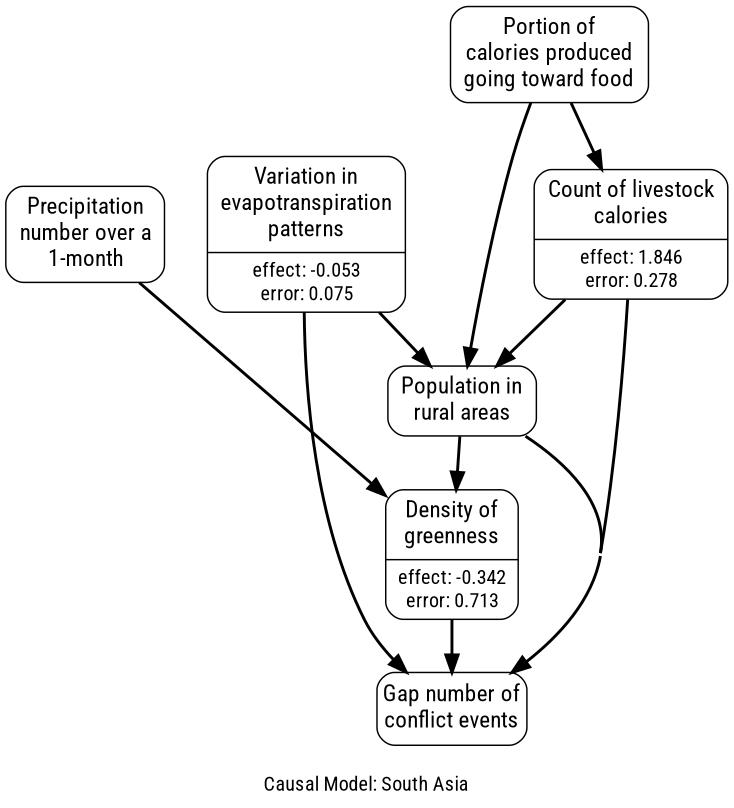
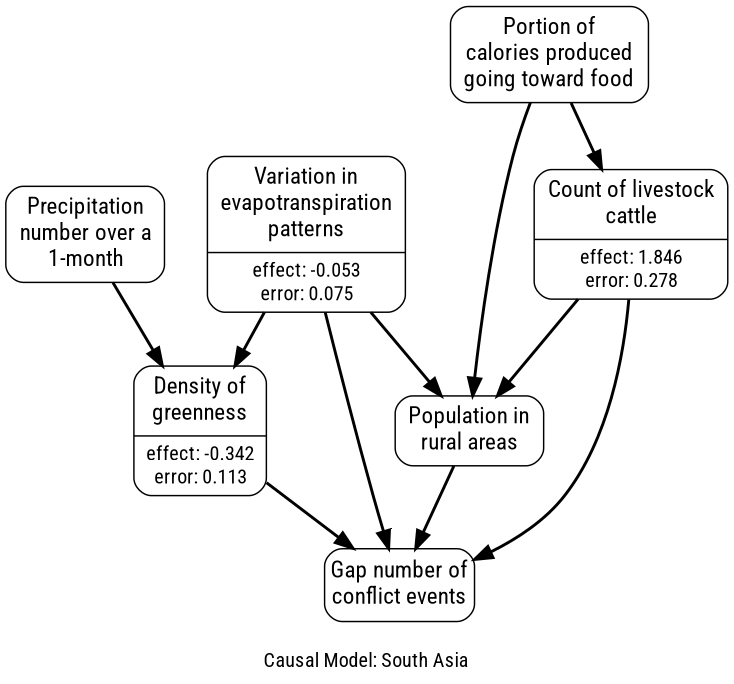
node "Count of livestock": text "calories" -> "cattle"
edge "Population in" -> "Density of": now "Variation in" -> "Density of"
node "Density of": text "error: 0.713" -> "error: 0.113"
